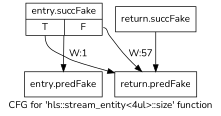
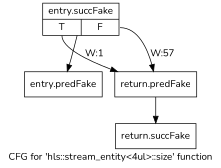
edge "return.succFake" -> "return.predFake": reversed
